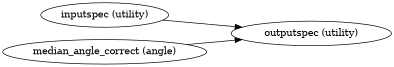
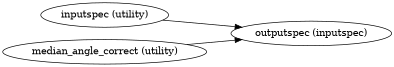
node "outputspec (utility)": label "outputspec (utility)" -> "outputspec (inputspec)"
node "median_angle_correct (angle)": label "median_angle_correct (angle)" -> "median_angle_correct (utility)"
